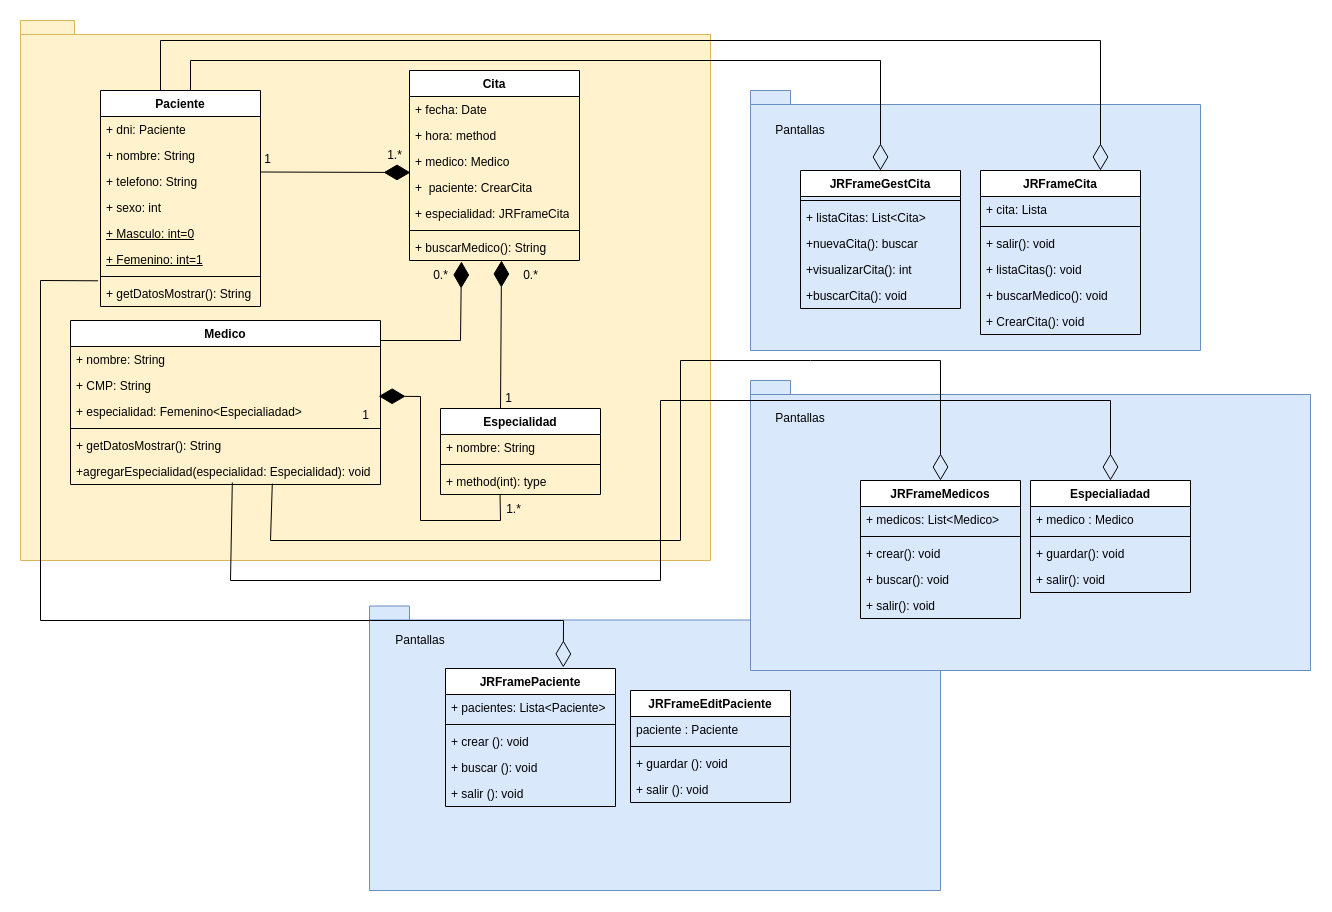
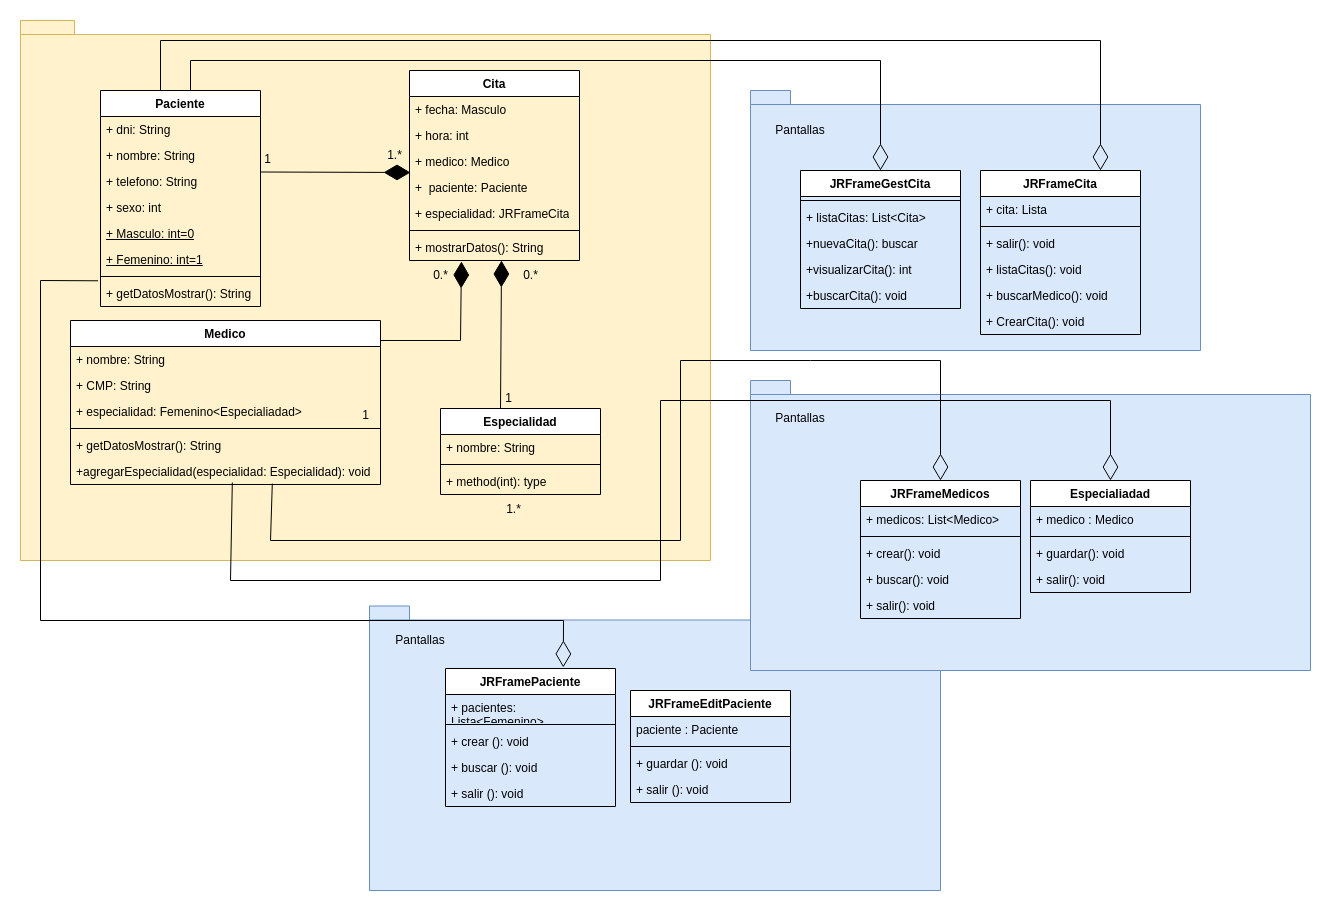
node "+ fecha: Date": label "+ fecha: Date" -> "+ fecha: Masculo"
node "+ dni: Paciente": label "+ dni: Paciente" -> "+ dni: String"
node "+ hora: method": label "+ hora: method" -> "+ hora: int"
node "+ paciente: CrearCita": label "+ paciente: CrearCita" -> "+ paciente: Paciente"
node "+ buscarMedico(): String": label "+ buscarMedico(): String" -> "+ mostrarDatos(): String"
edge "+ method(int): type" -> "+ especialidad: Femenino<Especialiadad>": removed
node "+ pacientes: Lista<Paciente>": label "+ pacientes: Lista<Paciente>" -> "+ pacientes: Lista<Femenino>"
